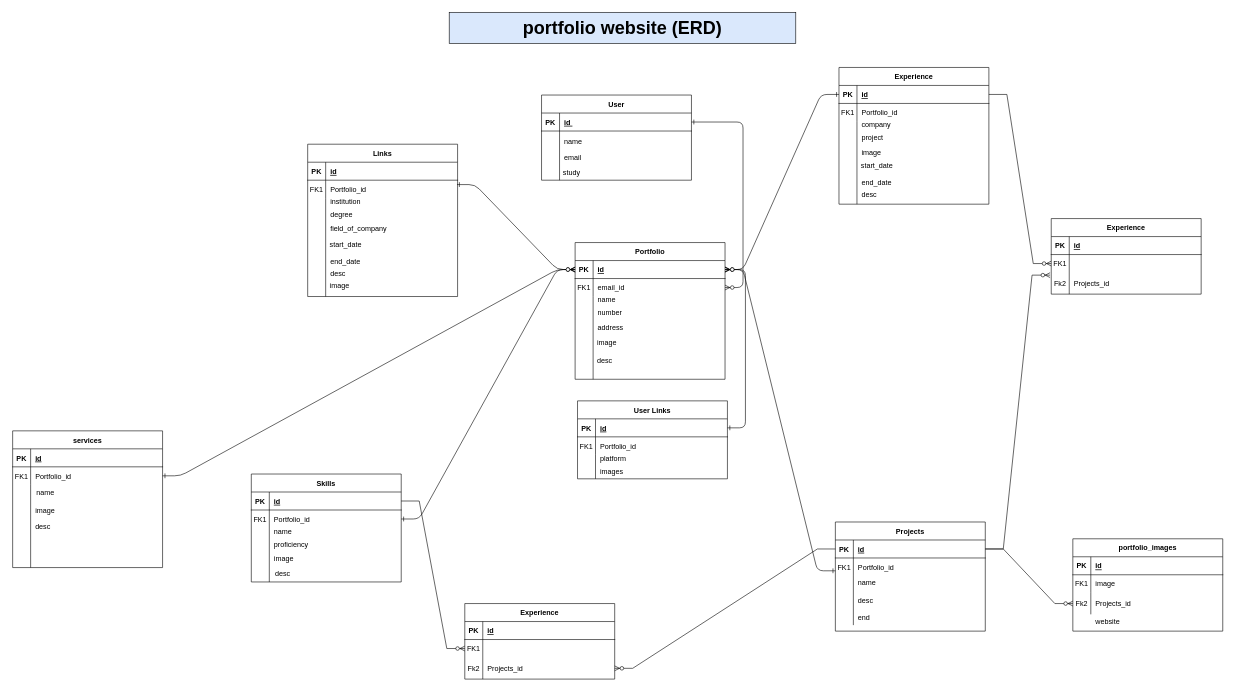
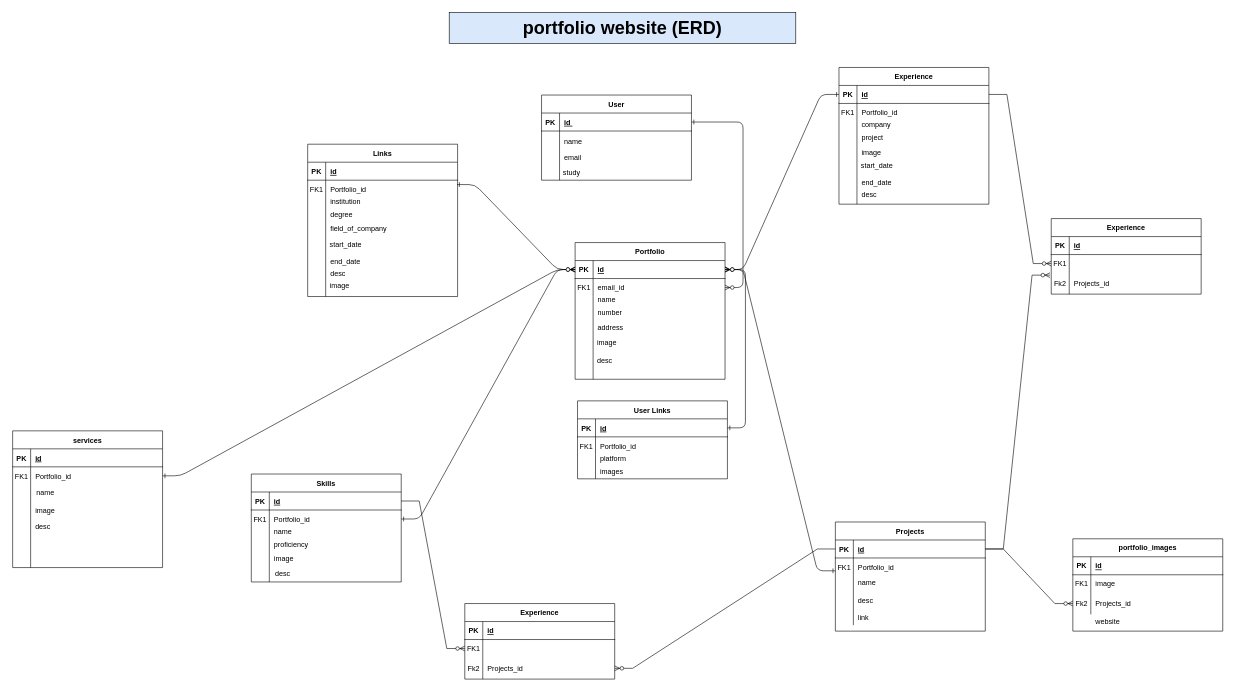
node "end": label "end" -> "link"
